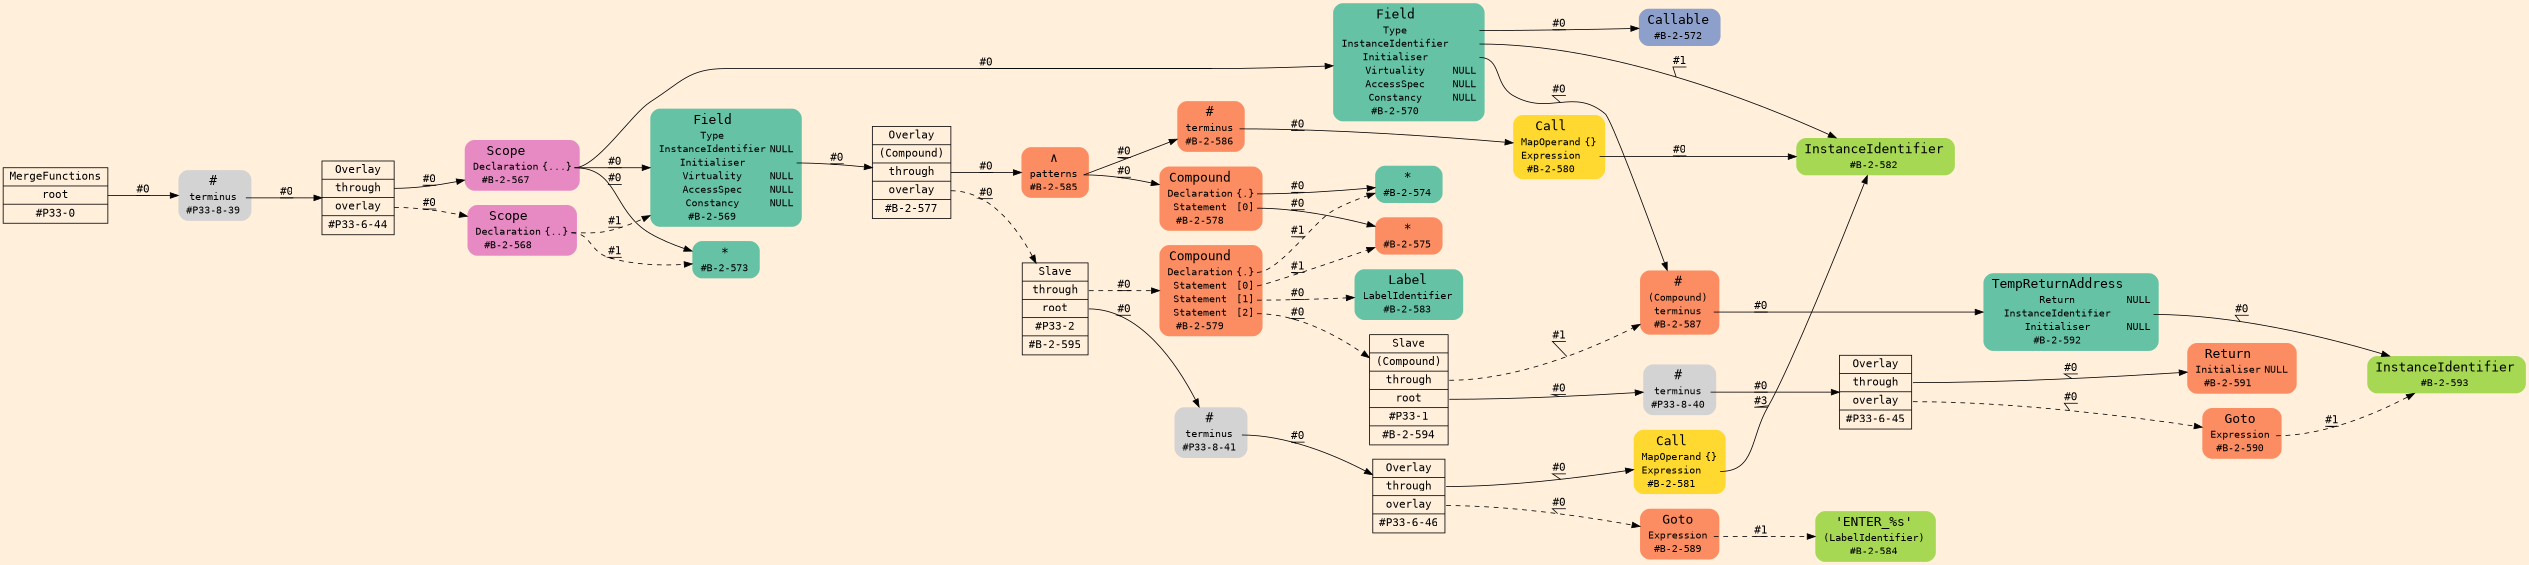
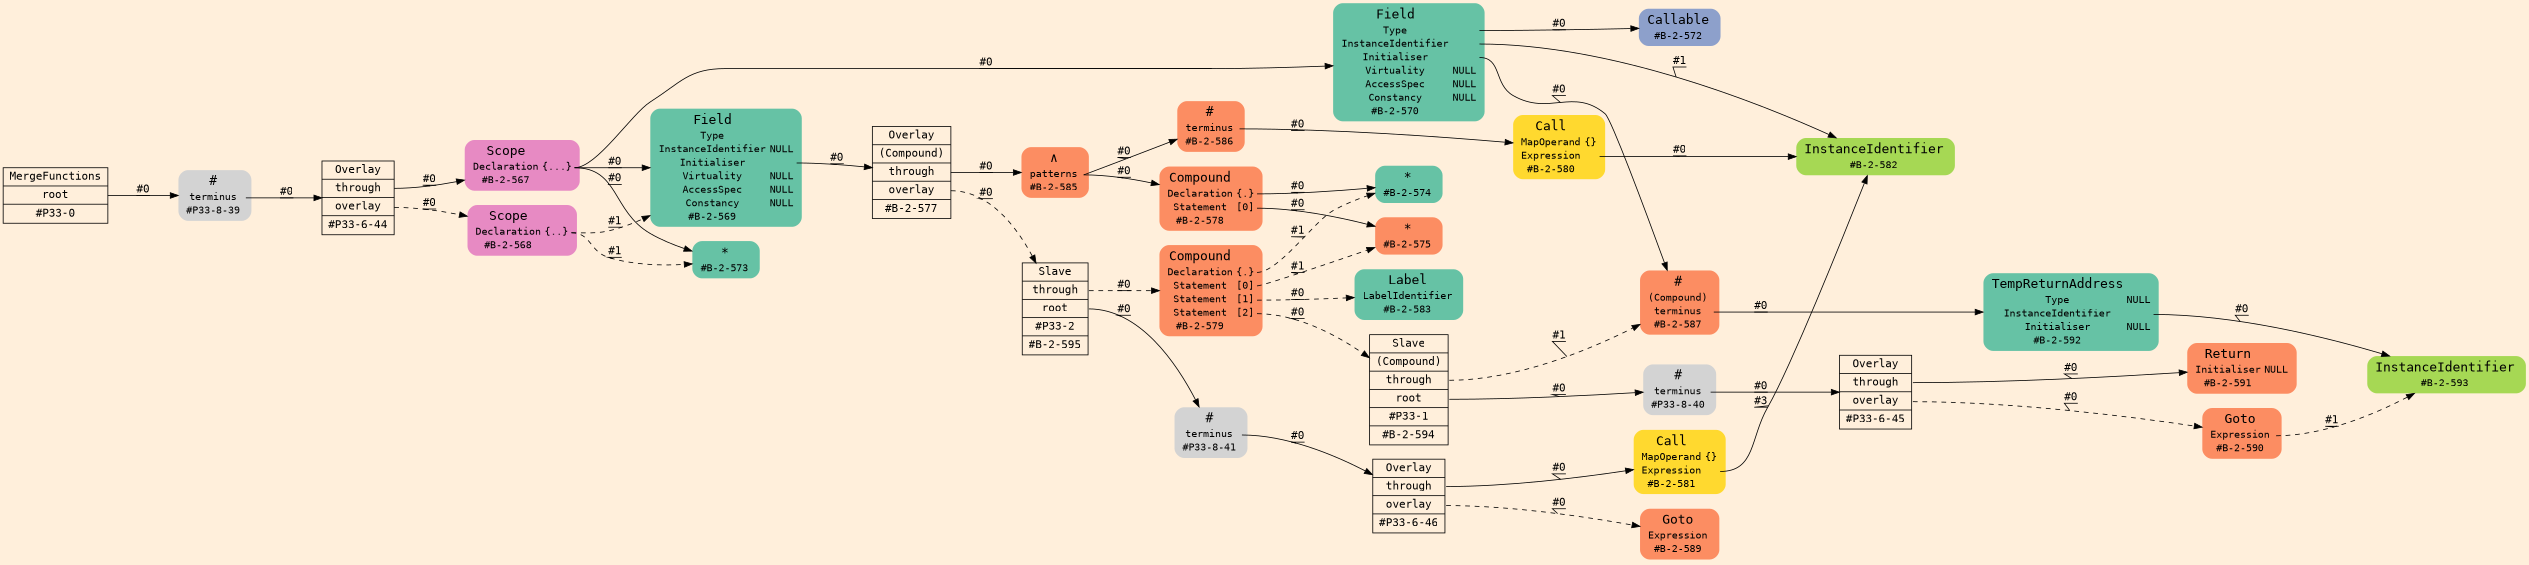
node "TempReturnAddress": text "Return" -> "Type"
node "'ENTER_%s'": removed
